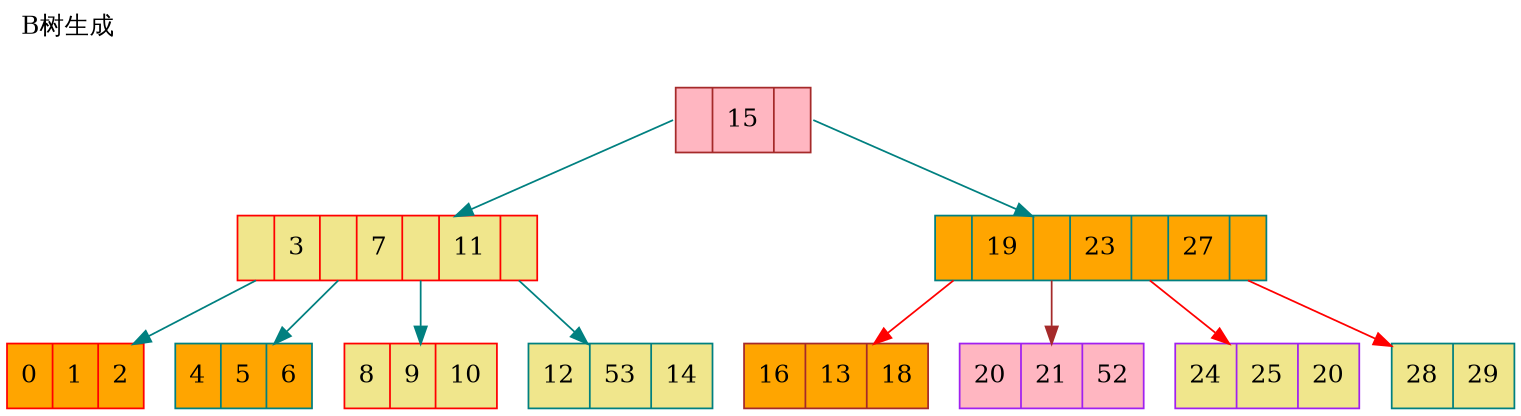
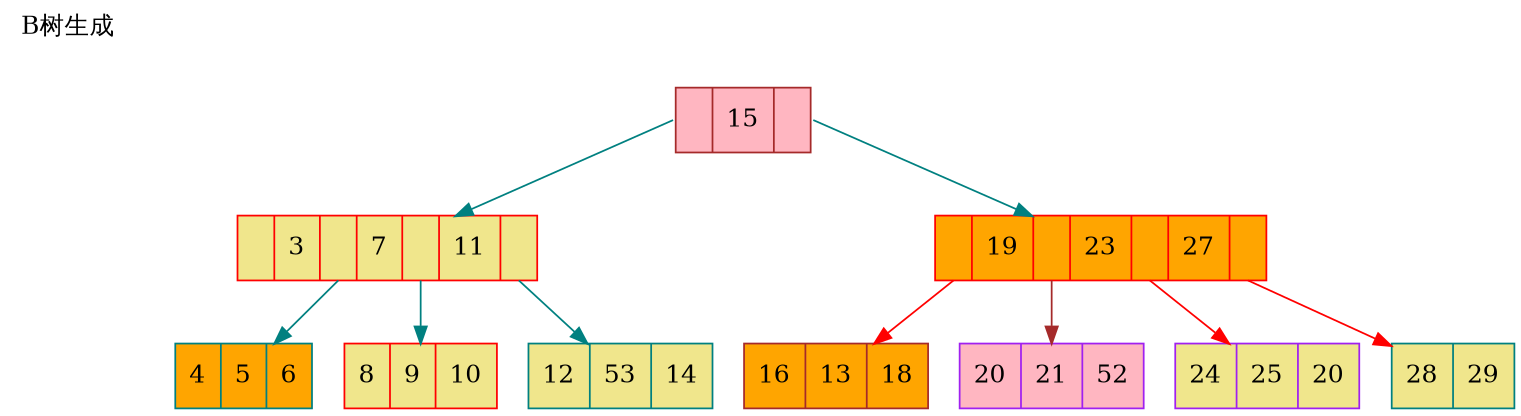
node "19": color teal -> red
node "0": removed
